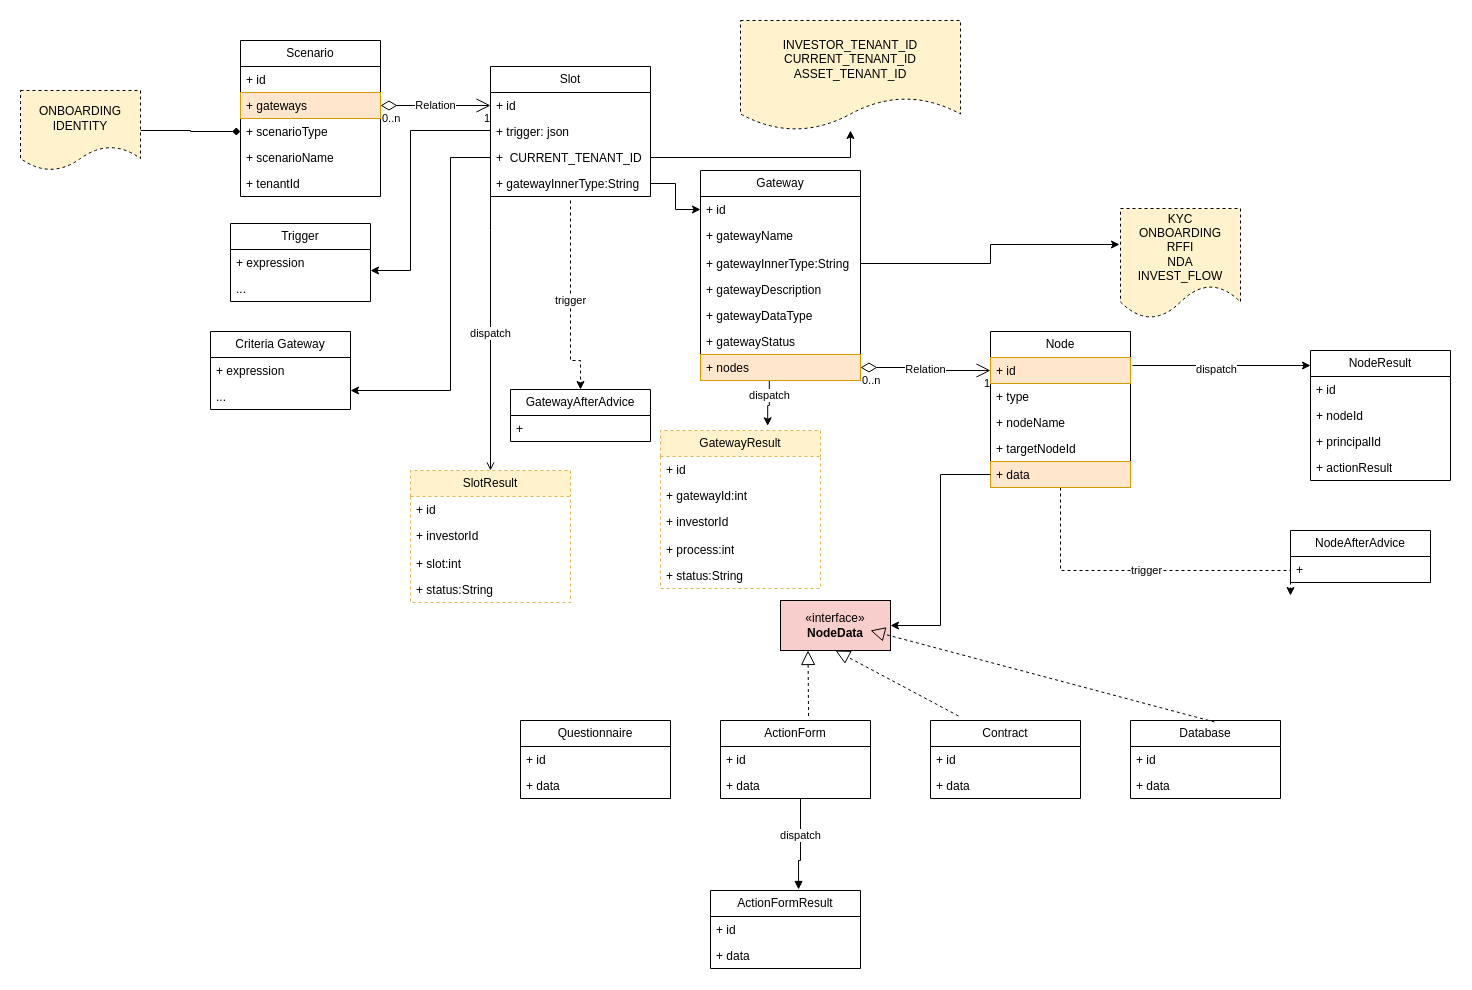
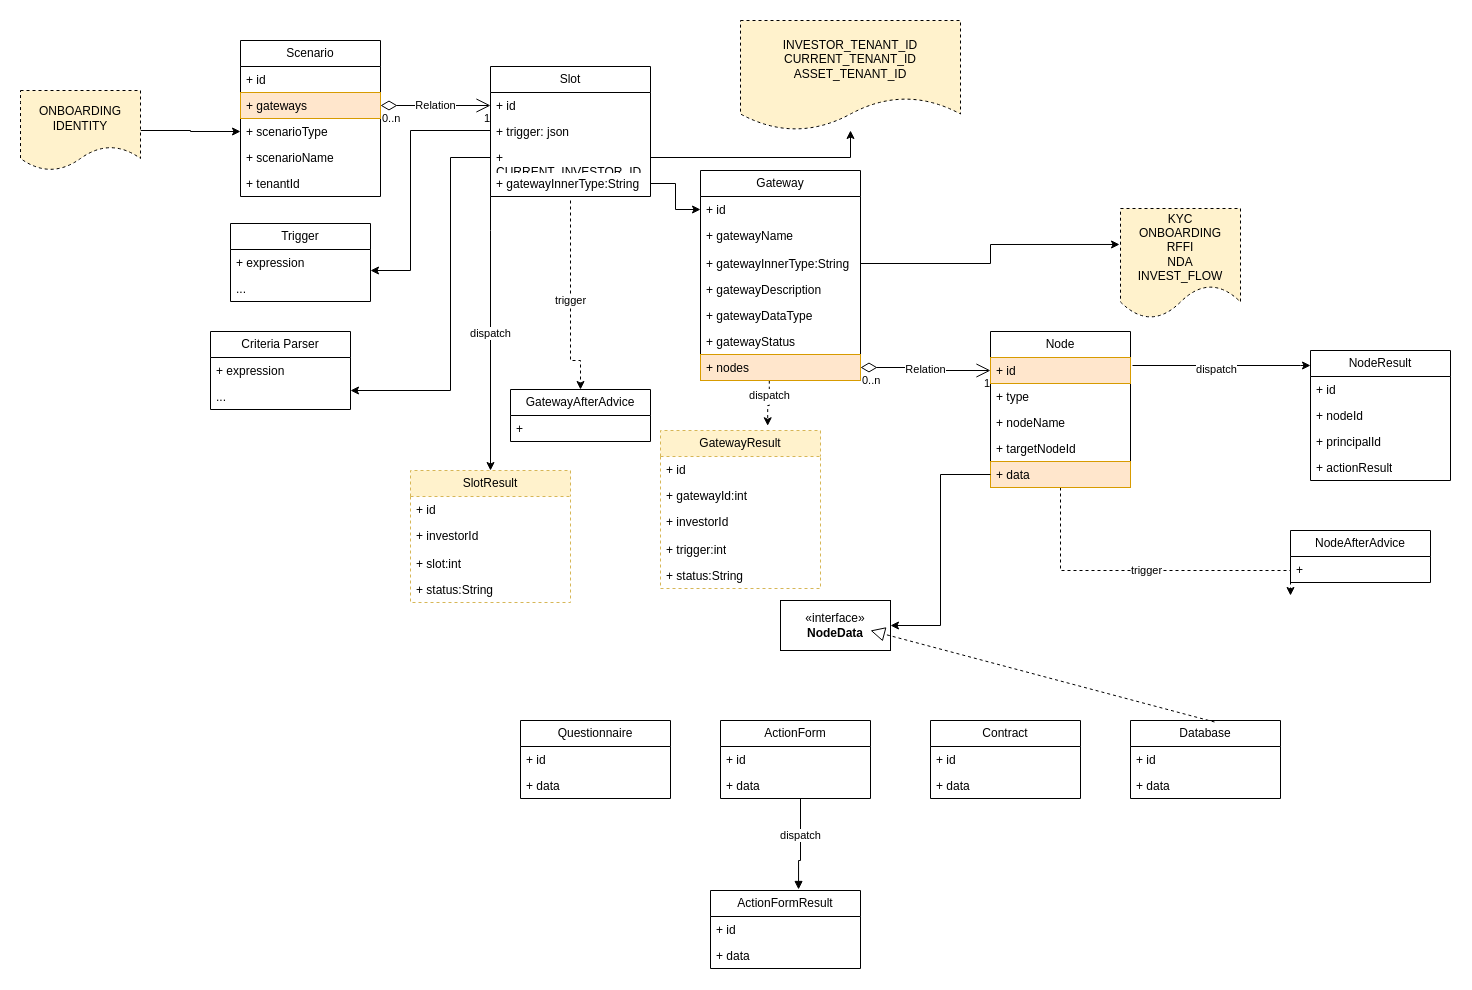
edge "ONBOARDING IDENTITY" -> "+ scenarioType": arrowhead diamond -> classic
node "+ CURRENT_TENANT_ID": label "+ CURRENT_TENANT_ID" -> "+ CURRENT_INVESTOR_ID"
node "Criteria Gateway": label "Criteria Gateway" -> "Criteria Parser"
edge "+ nodes" -> "GatewayResult": style solid -> dashed
edge "Slot" -> "SlotResult": arrowhead open -> classic
node "+ process:int": label "+ process:int" -> "+ trigger:int"
node "«interface» NodeData": fillcolor #f8cecc -> #ffffff
edge "Contract" -> "«interface» NodeData": removed
edge "ActionForm" -> "«interface» NodeData": removed
